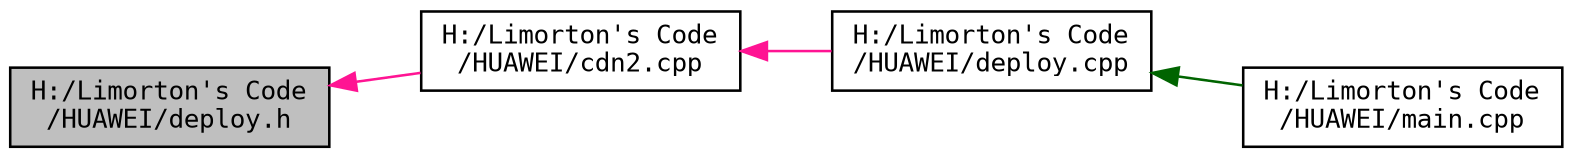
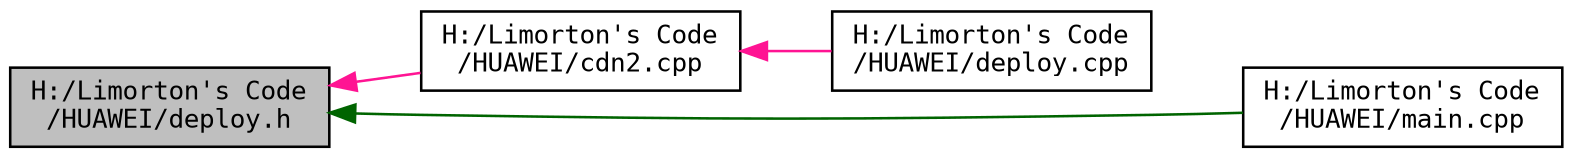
edge "H:/Limorton's Code /HUAWEI/main.cpp" -> "H:/Limorton's Code /HUAWEI/deploy.cpp": now "H:/Limorton's Code /HUAWEI/main.cpp" -> "H:/Limorton's Code /HUAWEI/deploy.h"
